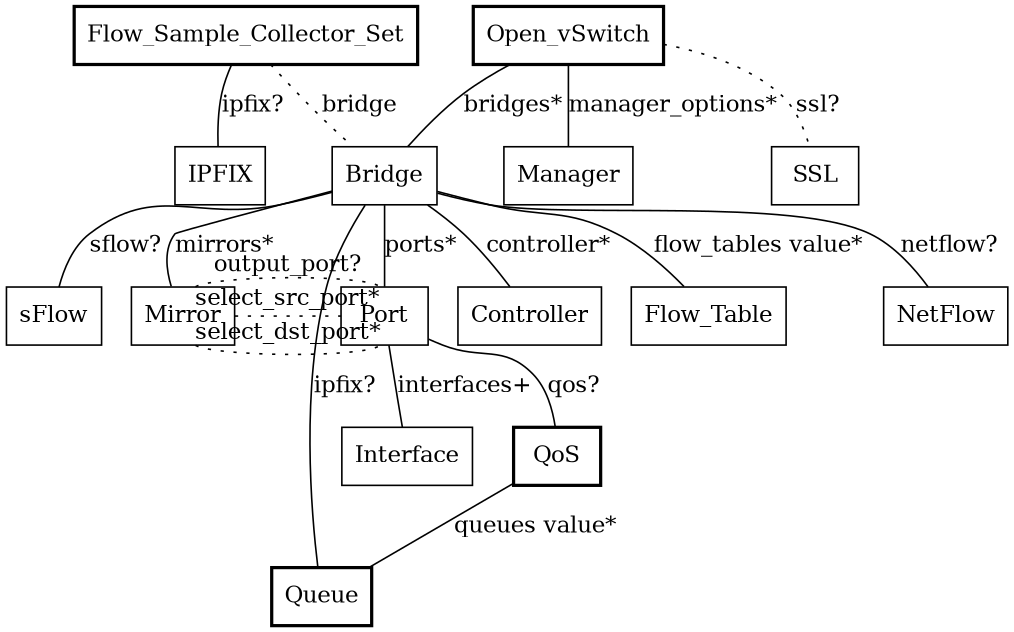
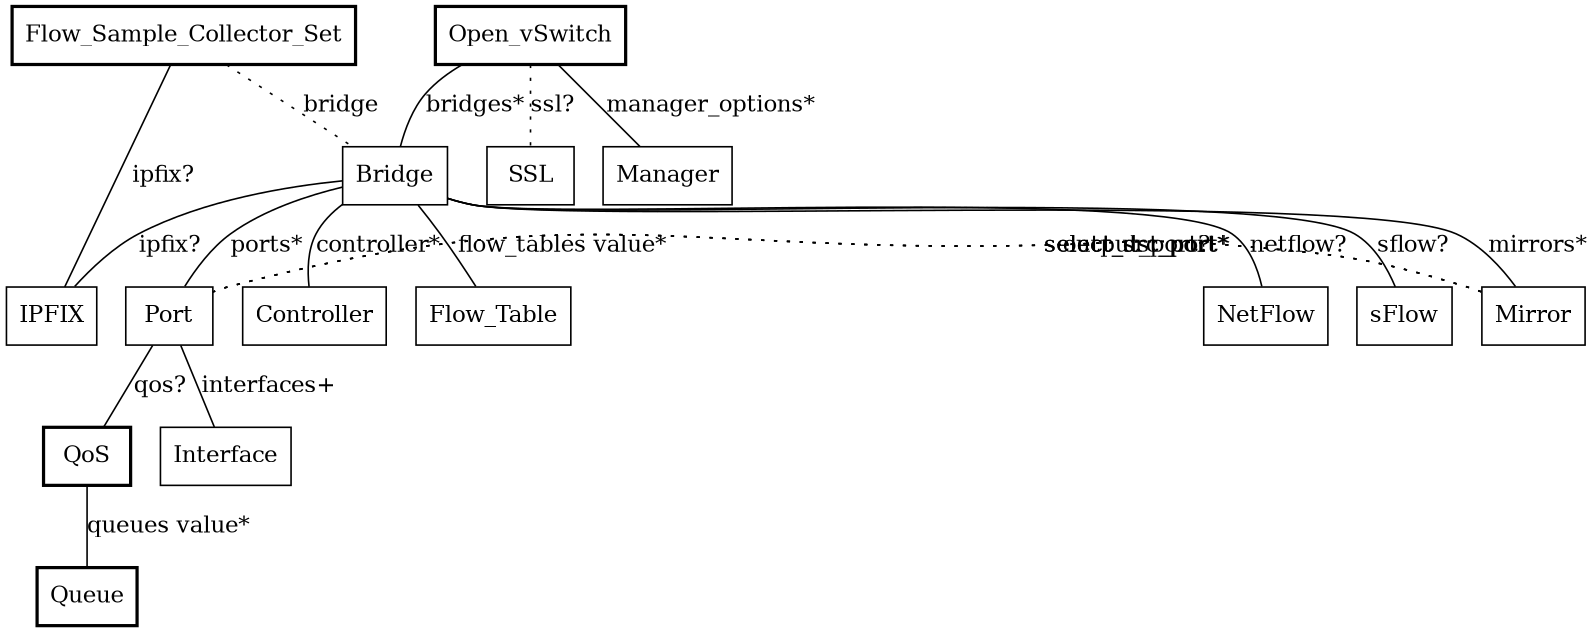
edge "Bridge" -- "Queue": now "Bridge" -- "IPFIX"
